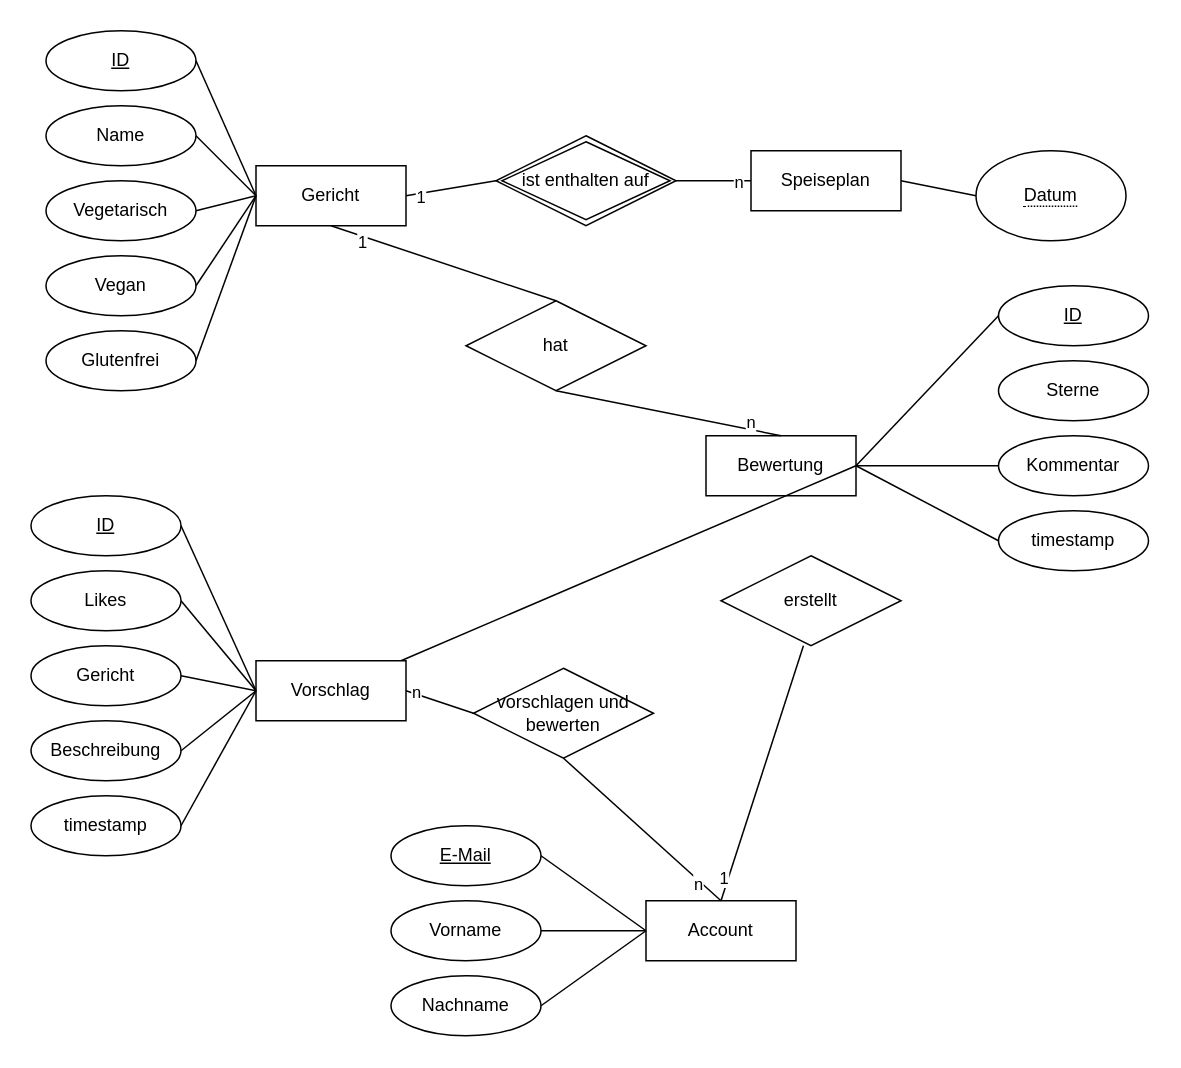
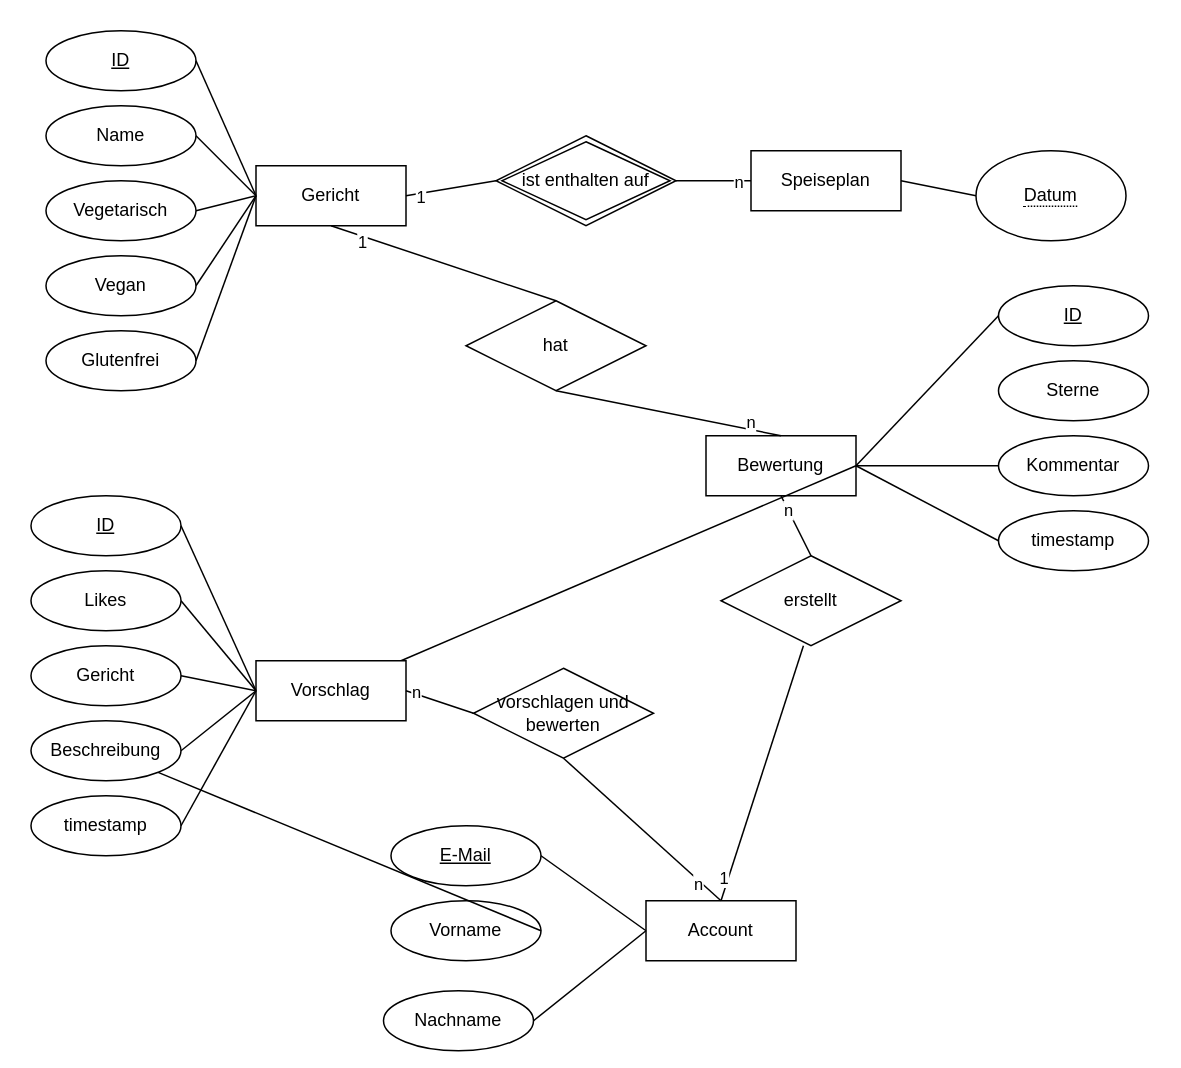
edge "Bewertung" -- "erstellt": added, label "n"
edge "Vorname" -- "Account": now "Vorname" -- "Beschreibung"
node "Nachname": moved (466, 1006) -> (458, 1021)
